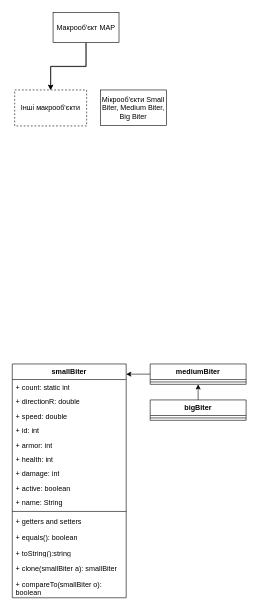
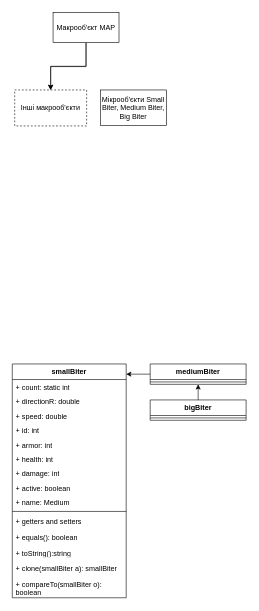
node "+ name: String": label "+ name: String" -> "+ name: Medium"
